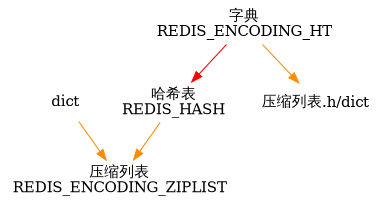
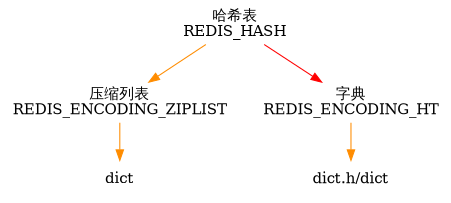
edge "字典 REDIS_ENCODING_HT" -> "哈希表 REDIS_HASH": reversed
node "压缩列表.h/dict": label "压缩列表.h/dict" -> "dict.h/dict"
edge "dict" -> "压缩列表 REDIS_ENCODING_ZIPLIST": reversed
